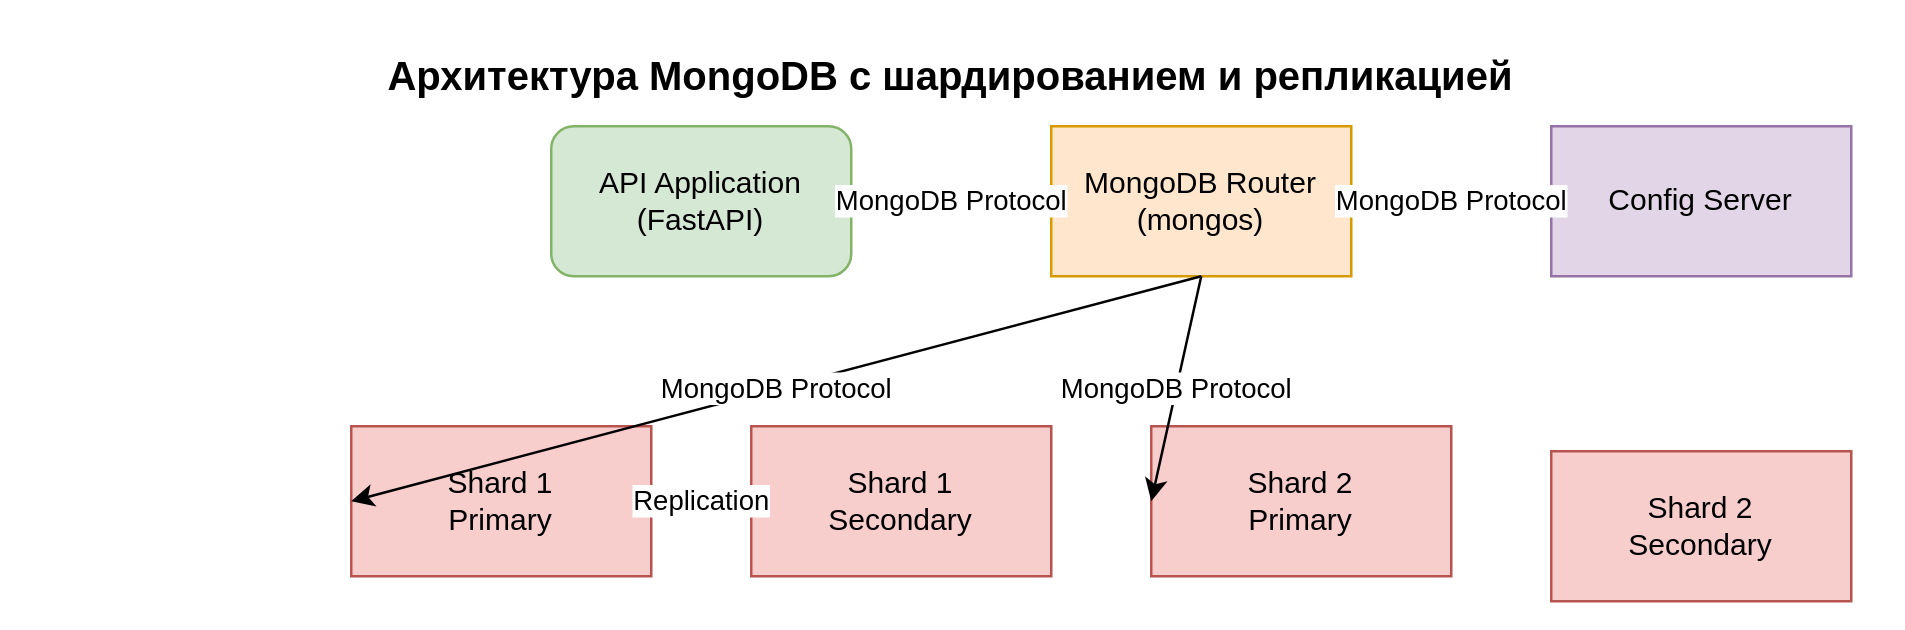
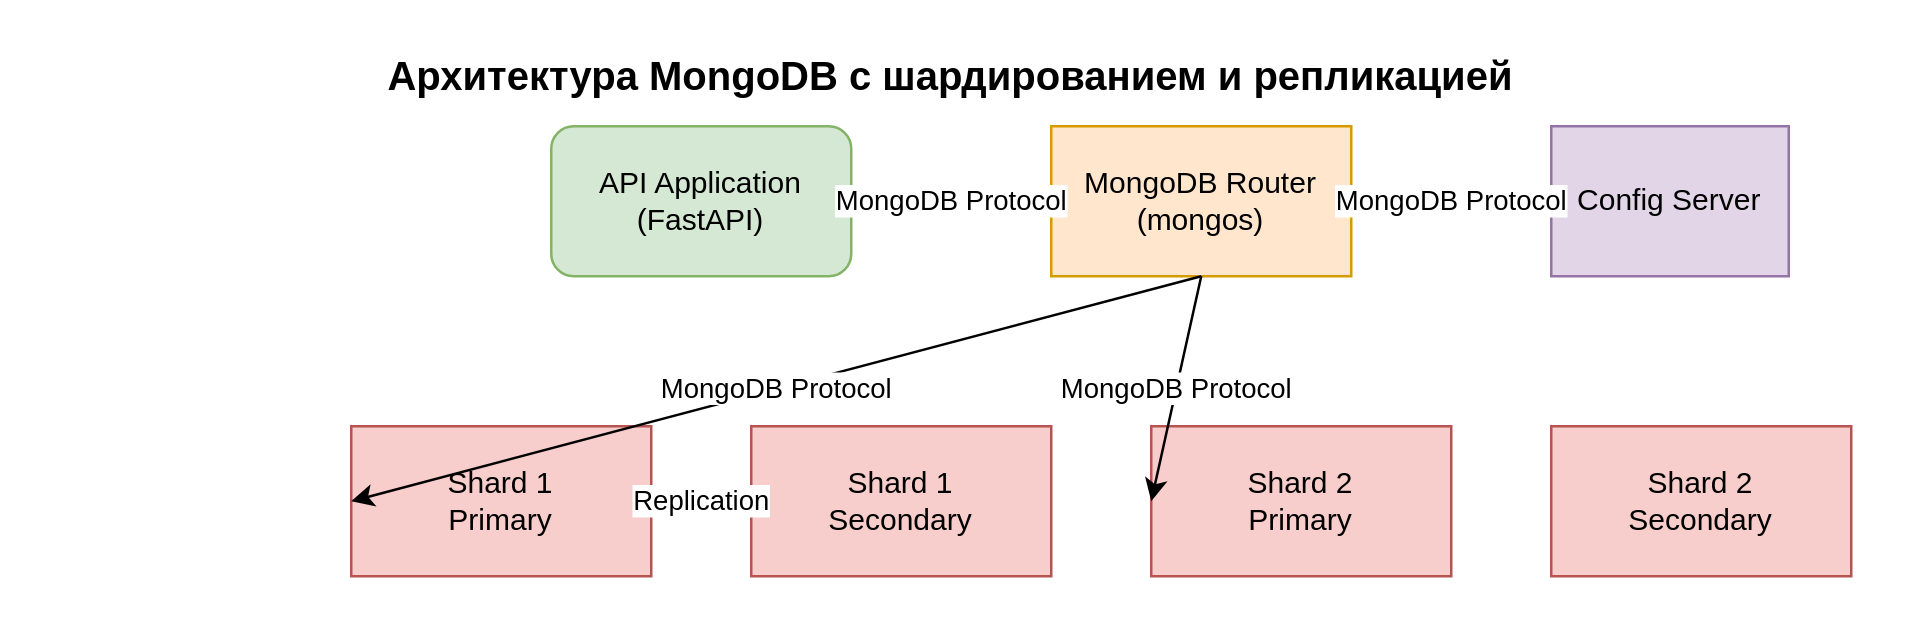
node "Config Server": size 300x150 -> 238x150
node "Shard 2 Secondary": moved (1701, 526) -> (1701, 501)
